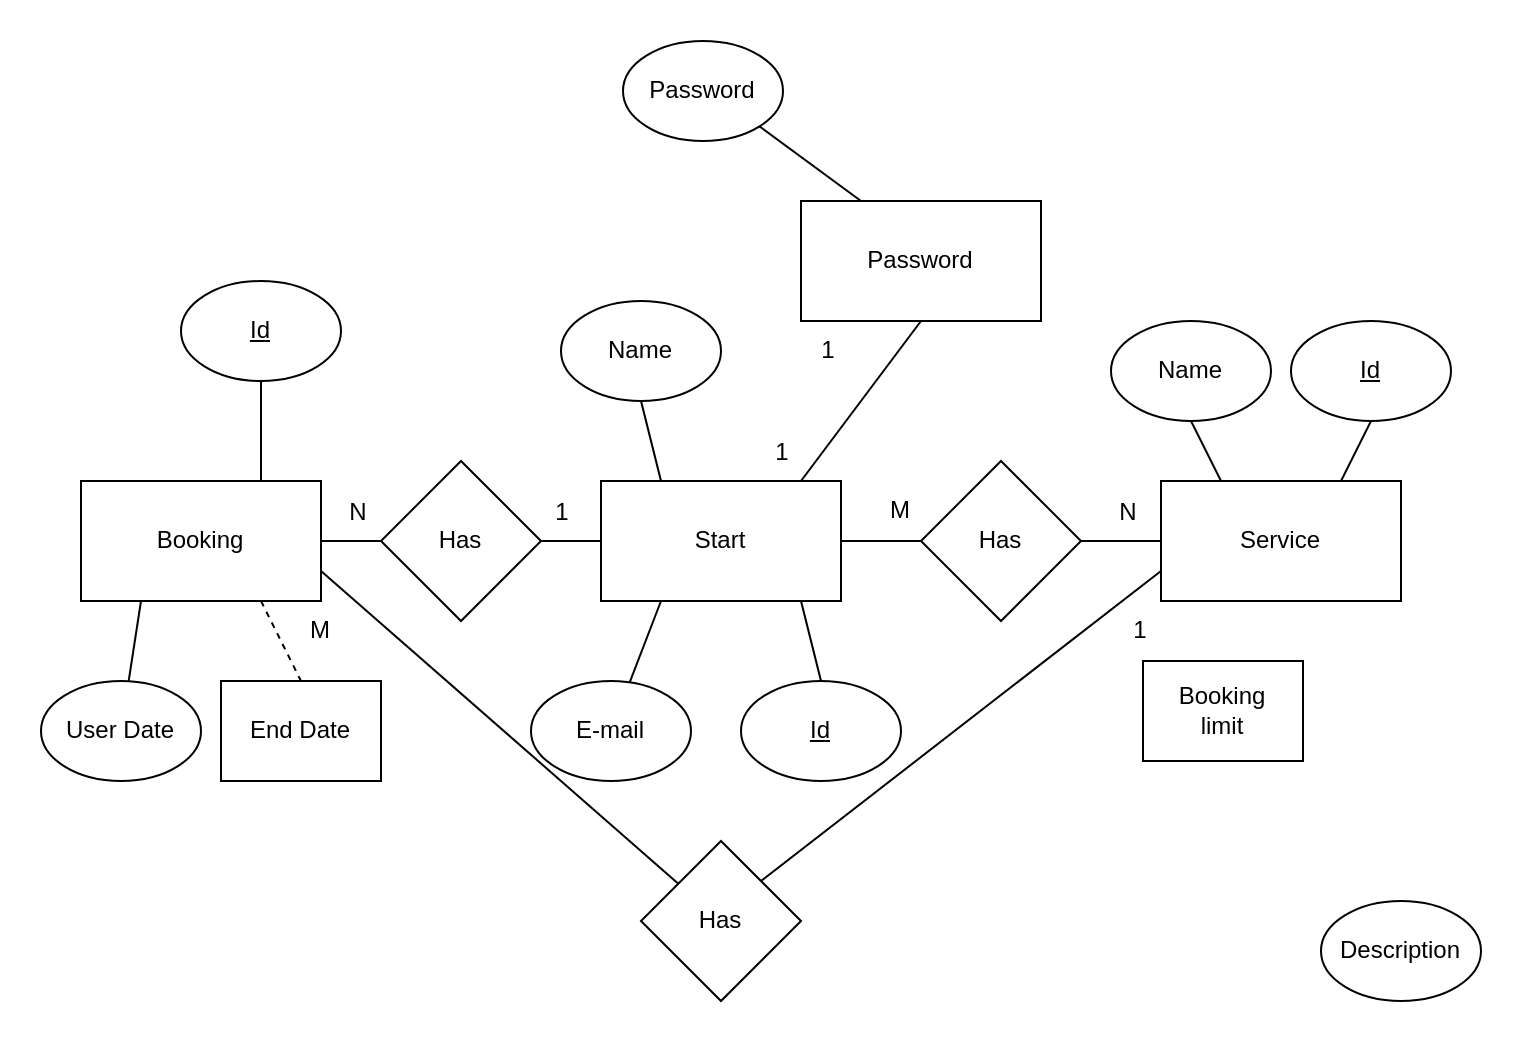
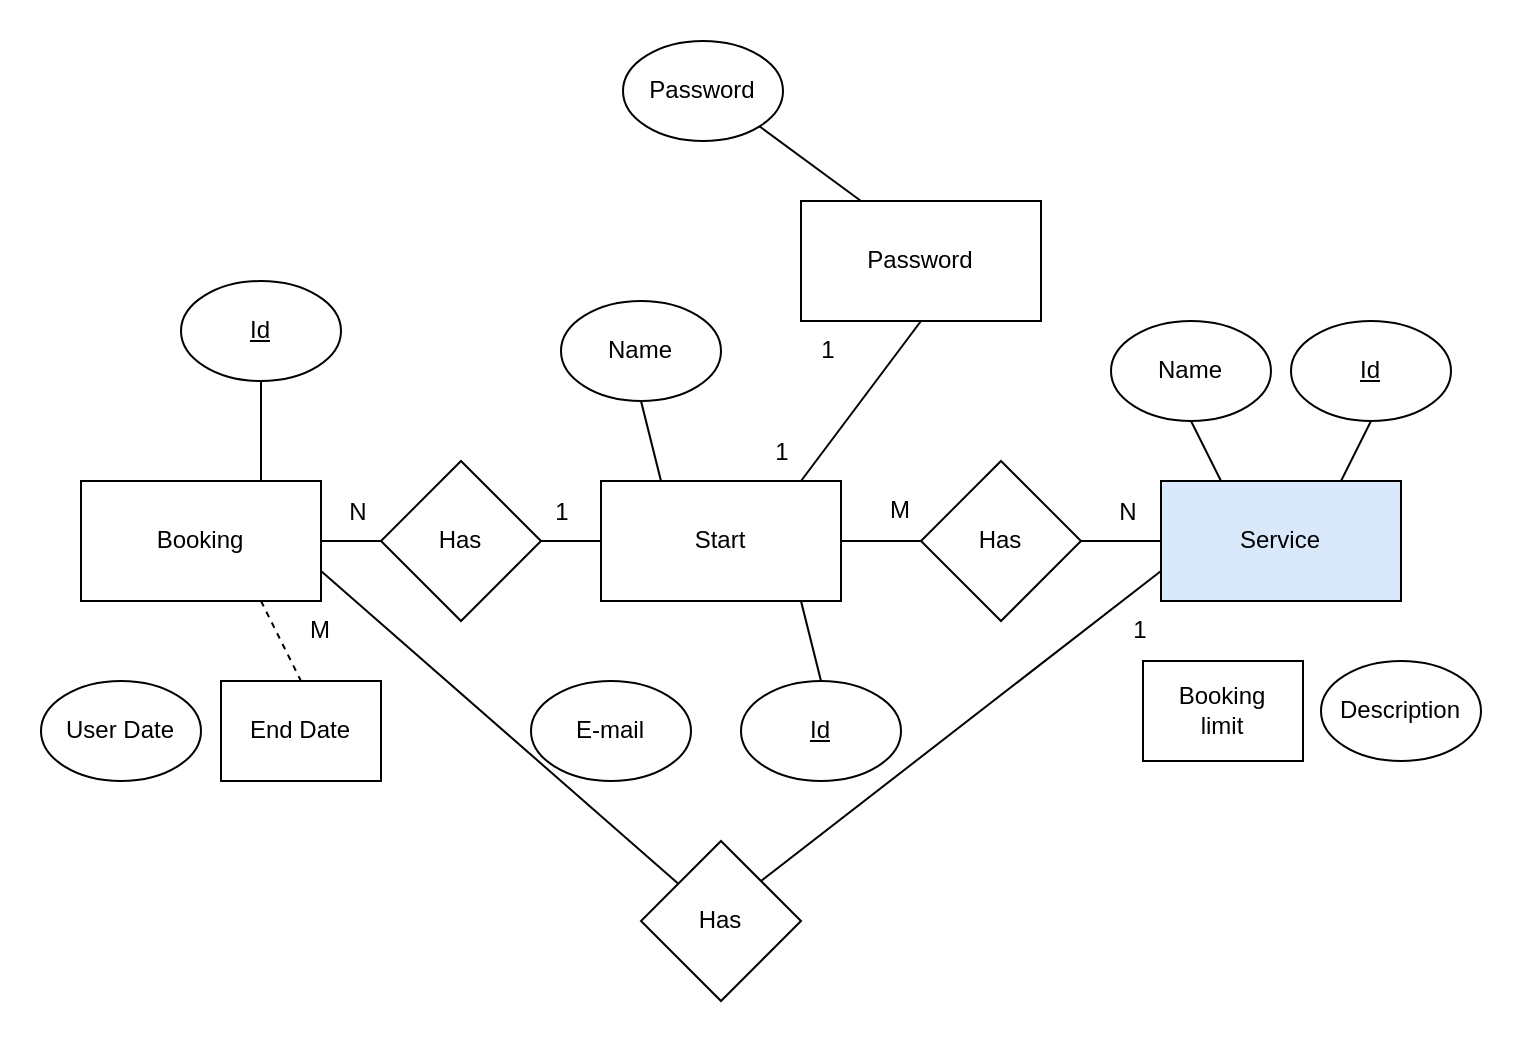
node "Service": fillcolor #ffffff -> #dae8fc
edge "Booking" -- "User Date": removed
edge "Start" -- "E-mail": removed
node "Description": moved (1401, 951) -> (1401, 711)
